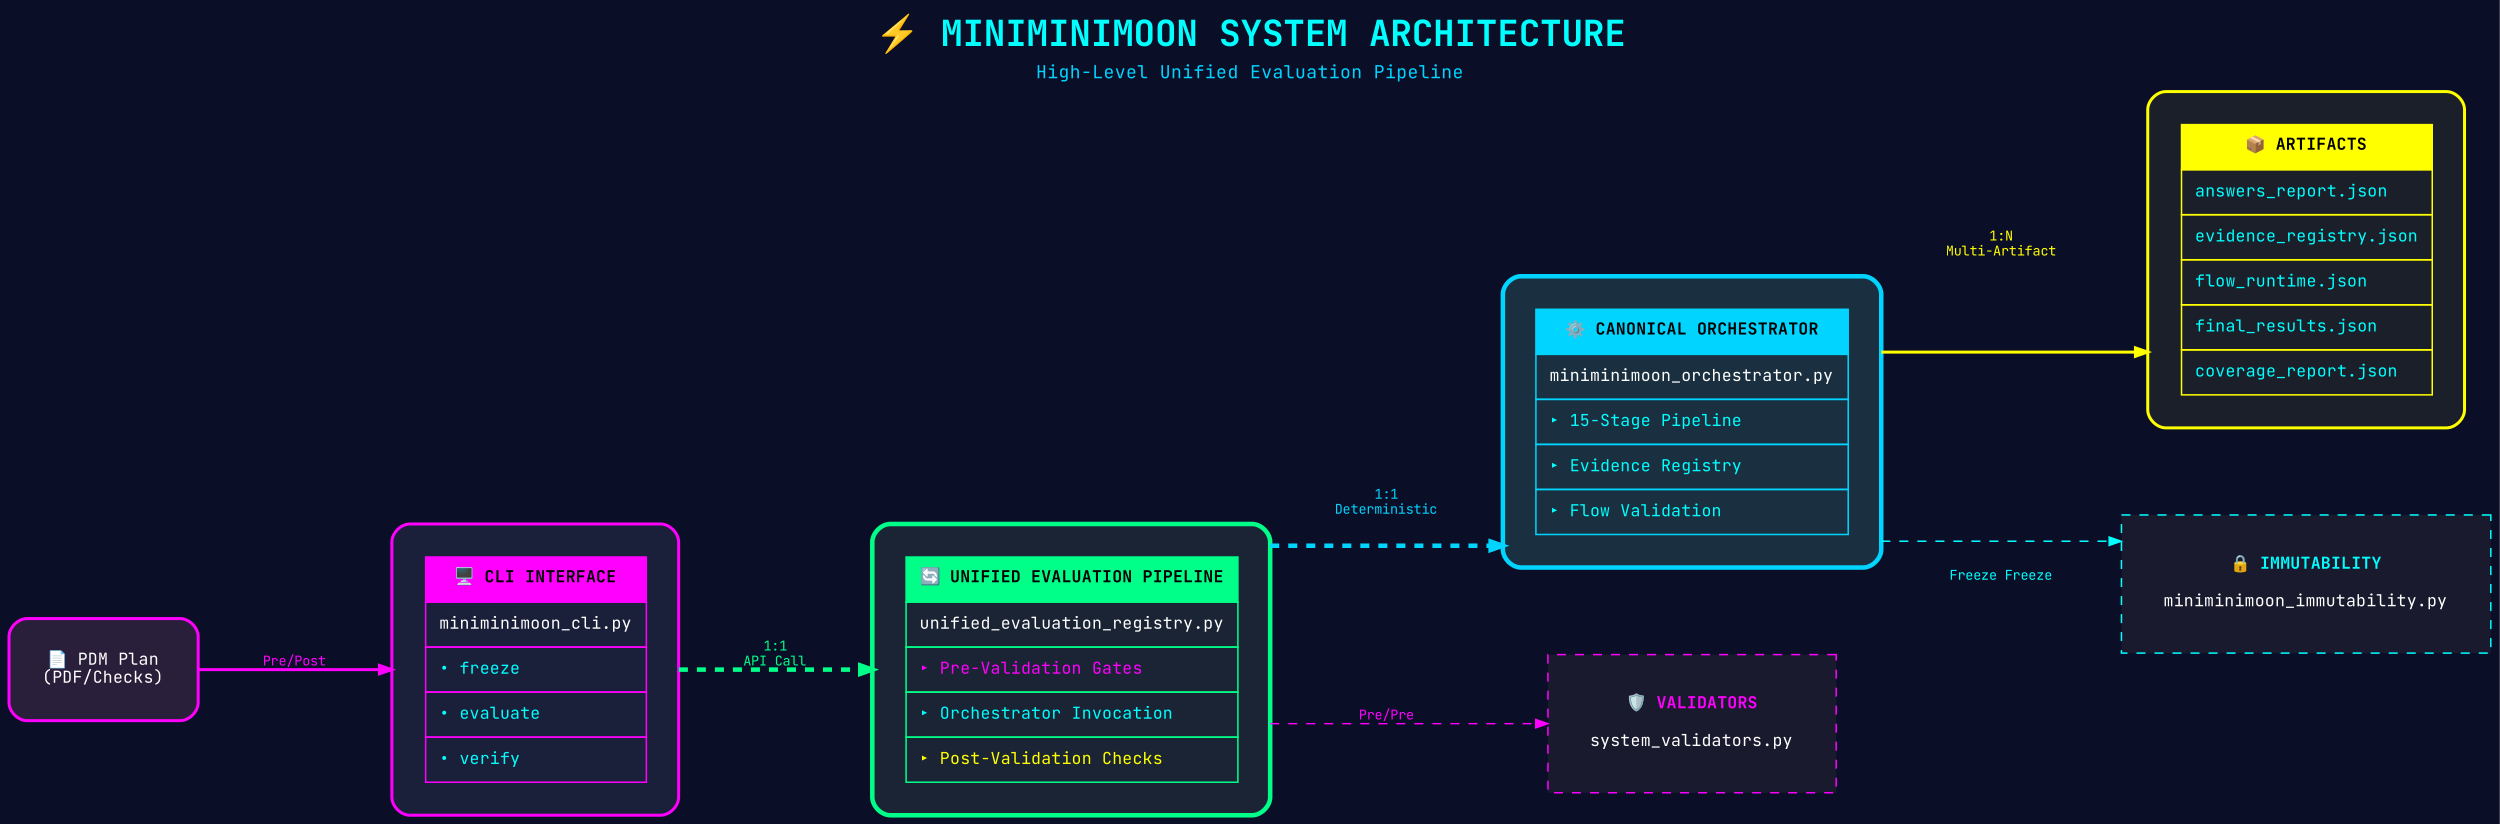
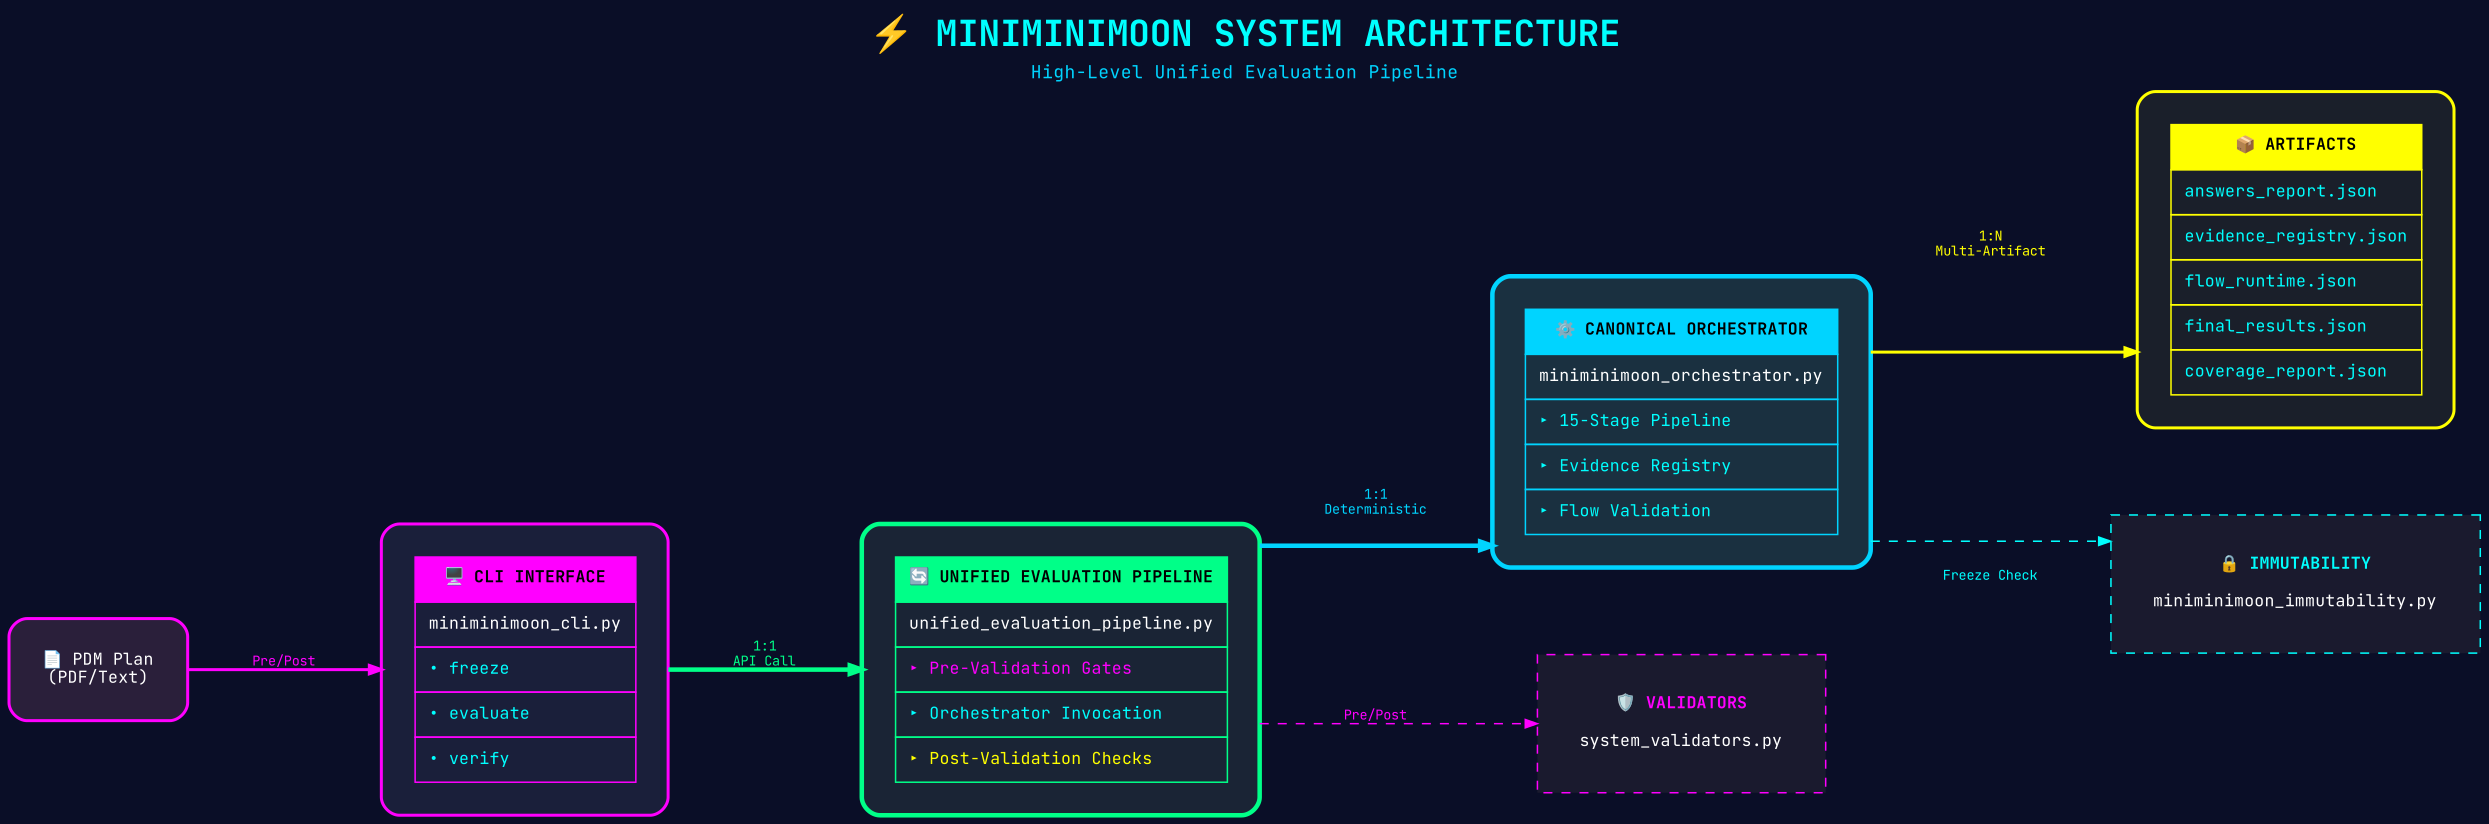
edge "🔄 UNIFIED EVALUATION PIPELINE" -> "⚙️ CANONICAL ORCHESTRATOR": style dashed -> bold
edge "⚙️ CANONICAL ORCHESTRATOR" -> "🔒 IMMUTABILITY": label "Freeze Freeze" -> "Freeze Check"
node "🔄 UNIFIED EVALUATION PIPELINE": text "unified_evaluation_registry.py" -> "unified_evaluation_pipeline.py"
node "📄 PDM Plan (PDF/Checks)": label "📄 PDM Plan (PDF/Checks)" -> "📄 PDM Plan (PDF/Text)"
edge "🖥️ CLI INTERFACE" -> "🔄 UNIFIED EVALUATION PIPELINE": style dashed -> bold
edge "🔄 UNIFIED EVALUATION PIPELINE" -> "🛡️ VALIDATORS": label "Pre/Pre" -> "Pre/Post"
